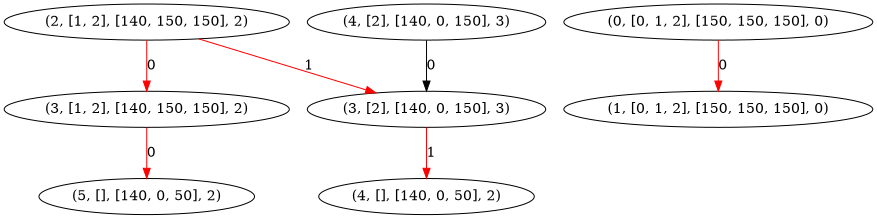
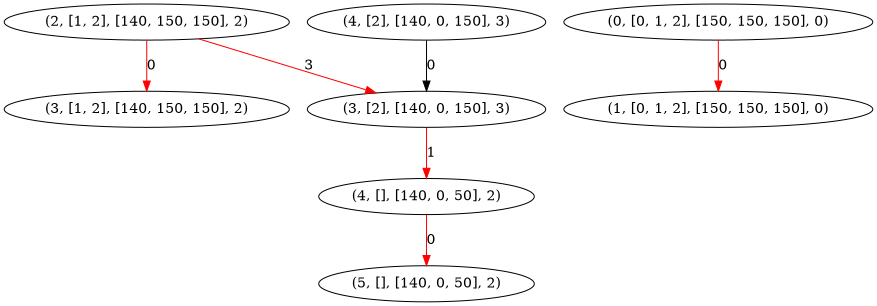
edge "(2, [1, 2], [140, 150, 150], 2)" -> "(3, [2], [140, 0, 150], 3)": label "1" -> "3"
edge "(3, [1, 2], [140, 150, 150], 2)" -> "(5, [], [140, 0, 50], 2)": now "(4, [], [140, 0, 50], 2)" -> "(5, [], [140, 0, 50], 2)"
